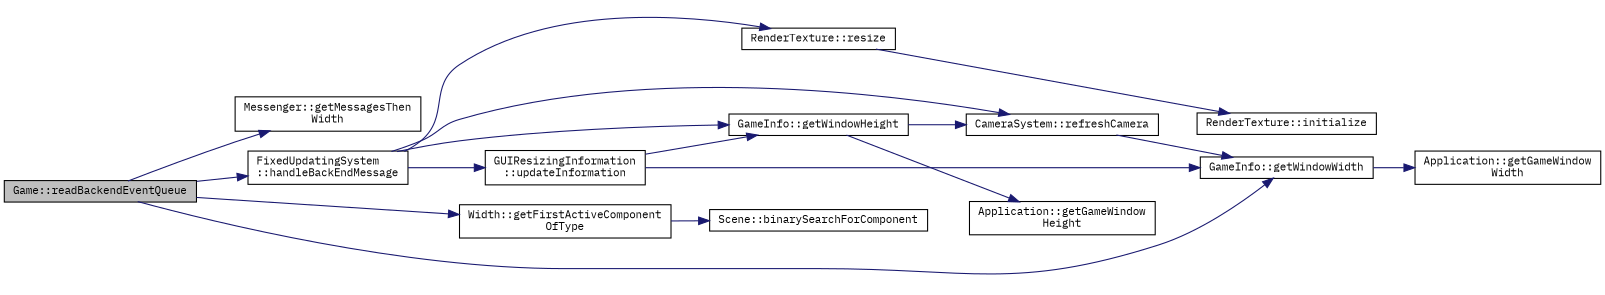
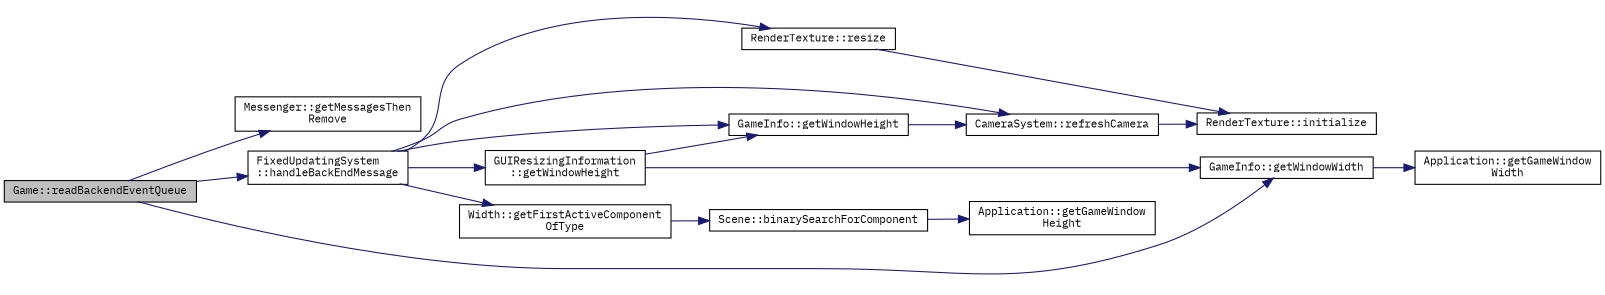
node "Messenger::getMessagesThen Width": label "Messenger::getMessagesThen Width" -> "Messenger::getMessagesThen Remove"
edge "CameraSystem::refreshCamera" -> "GameInfo::getWindowWidth": now "CameraSystem::refreshCamera" -> "RenderTexture::initialize"
edge "GameInfo::getWindowHeight" -> "Application::getGameWindow Height": now "Scene::binarySearchForComponent" -> "Application::getGameWindow Height"
node "GUIResizingInformation ::updateInformation": label "GUIResizingInformation ::updateInformation" -> "GUIResizingInformation ::getWindowHeight"
edge "Game::readBackendEventQueue" -> "Width::getFirstActiveComponent OfType": now "FixedUpdatingSystem ::handleBackEndMessage" -> "Width::getFirstActiveComponent OfType"
